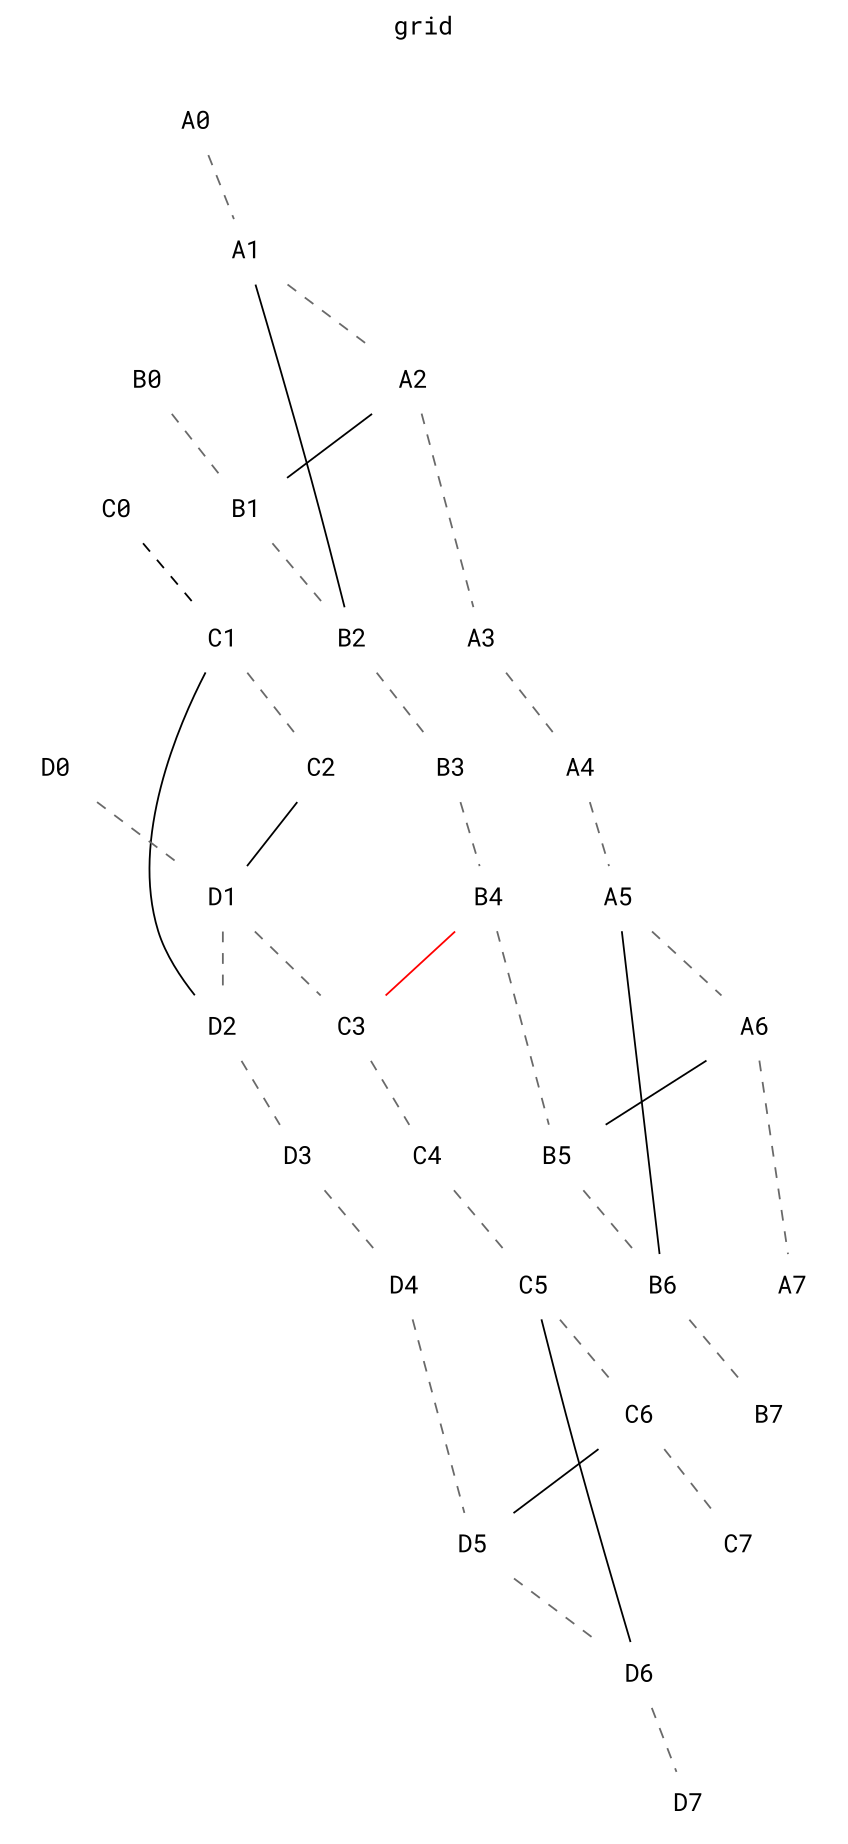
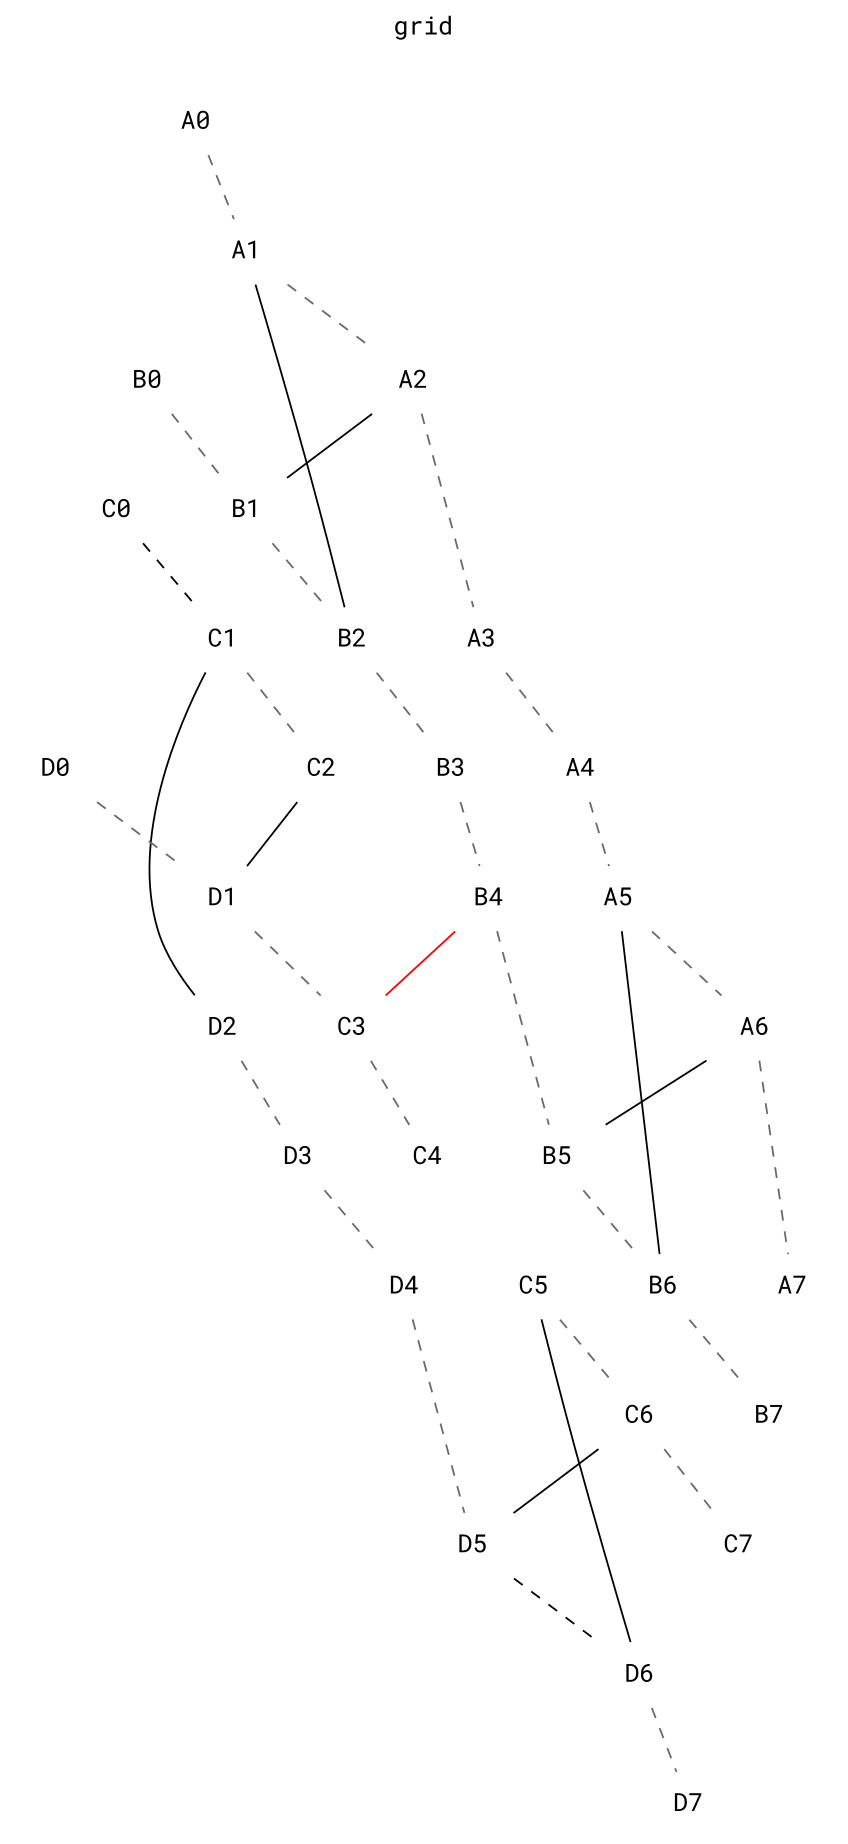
edge "D1" -- "D2": removed
edge "C4" -- "C5": removed
edge "D5" -- "D6": color dimgrey -> black
